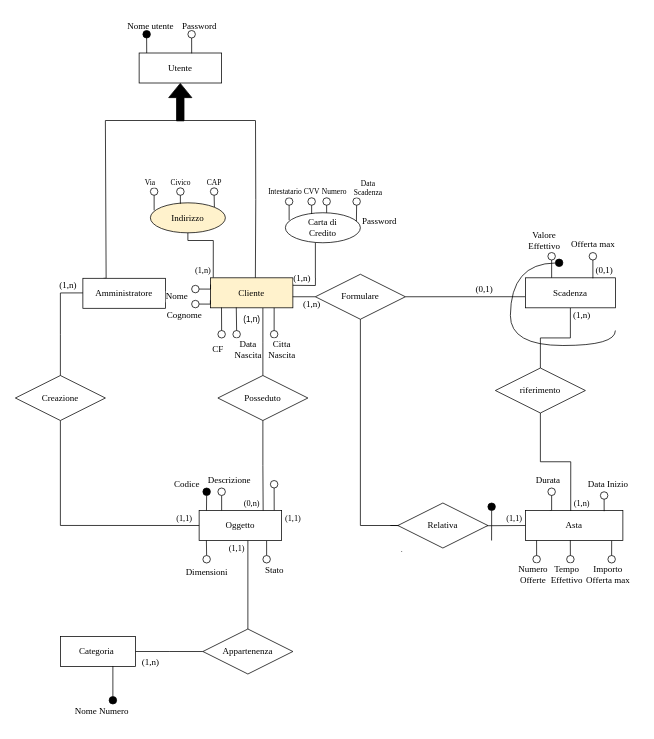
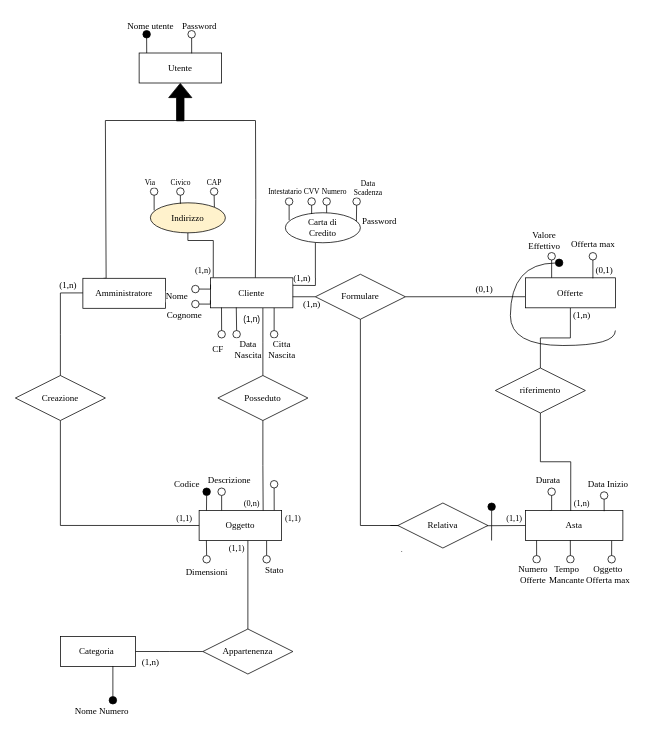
node "Cliente": fillcolor #fff2cc -> #ffffff
node "Scadenza": label "Scadenza" -> "Offerte"
node "Tempo Effettivo": label "Tempo Effettivo" -> "Tempo Mancante"
node "Importo Offerta max": label "Importo Offerta max" -> "Oggetto Offerta max"
